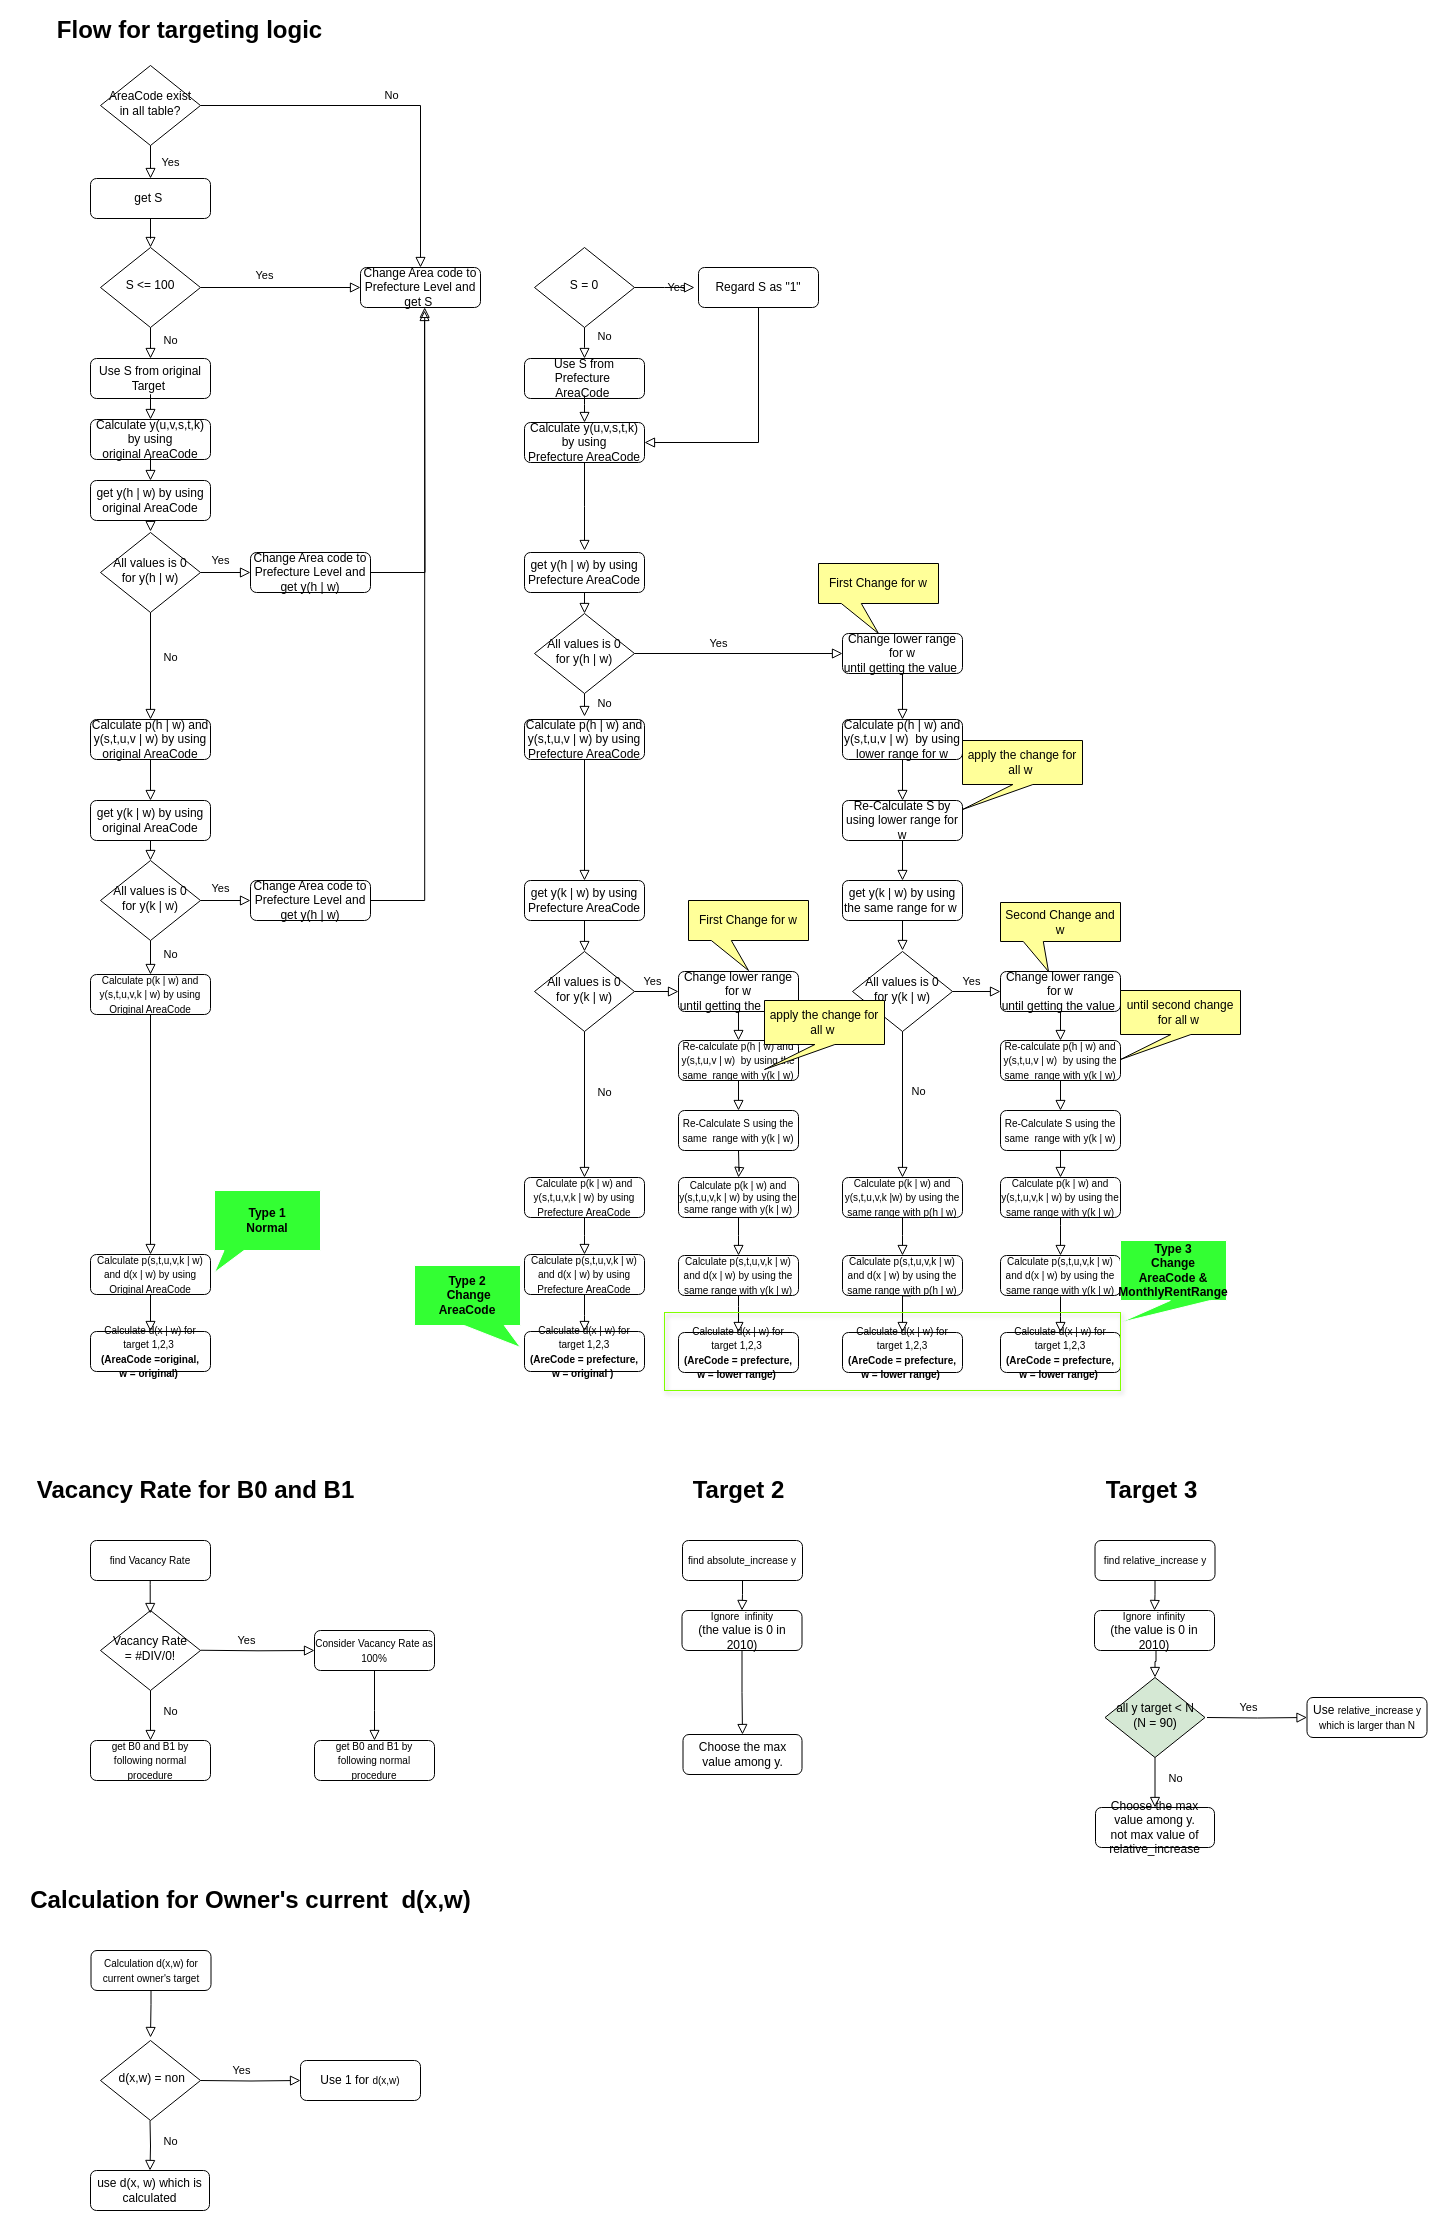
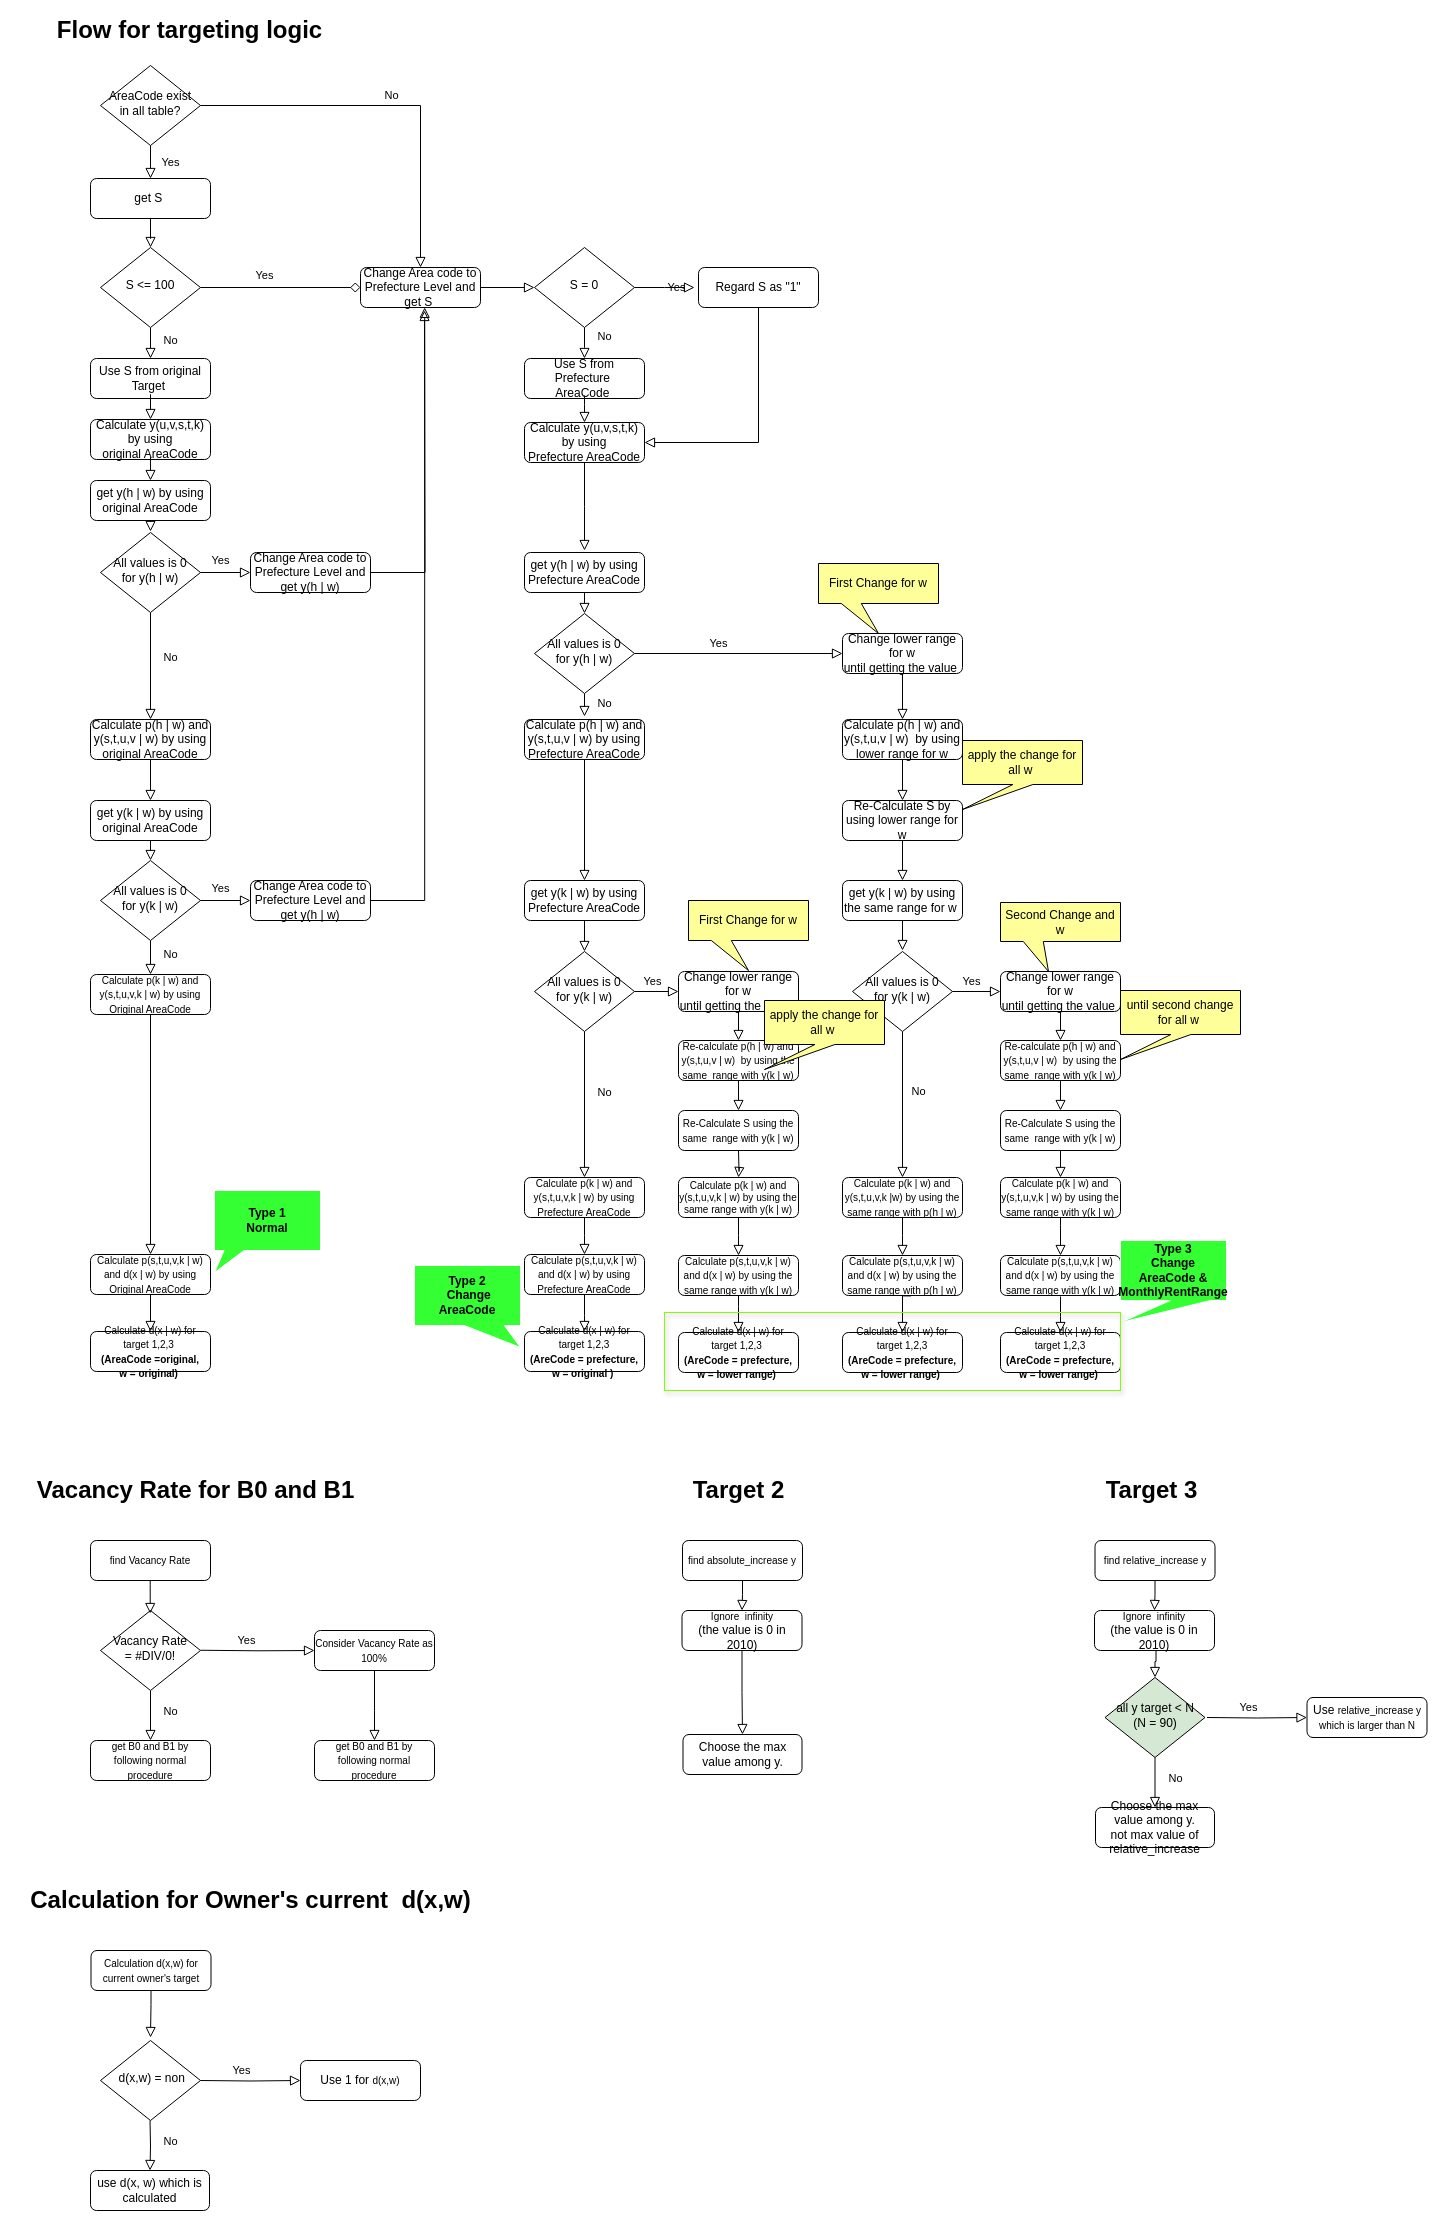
edge "S <= 100" -> "Change Area code to Prefecture Level and get S": arrowhead block -> diamond
edge "Change Area code to Prefecture Level and get S" -> "S = 0": added
